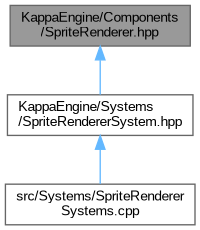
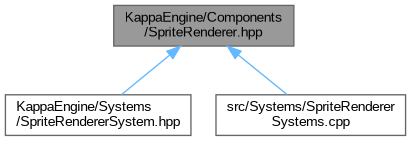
edge "src/Systems/SpriteRenderer Systems.cpp" -> "KappaEngine/Systems /SpriteRendererSystem.hpp": now "src/Systems/SpriteRenderer Systems.cpp" -> "KappaEngine/Components /SpriteRenderer.hpp"
